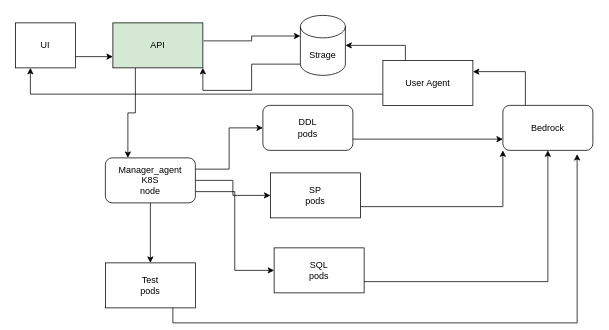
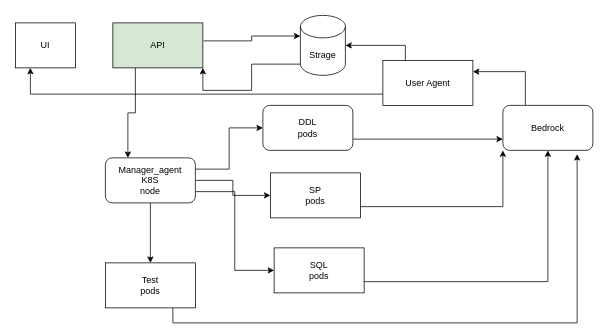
edge "UI" -> "API": removed
